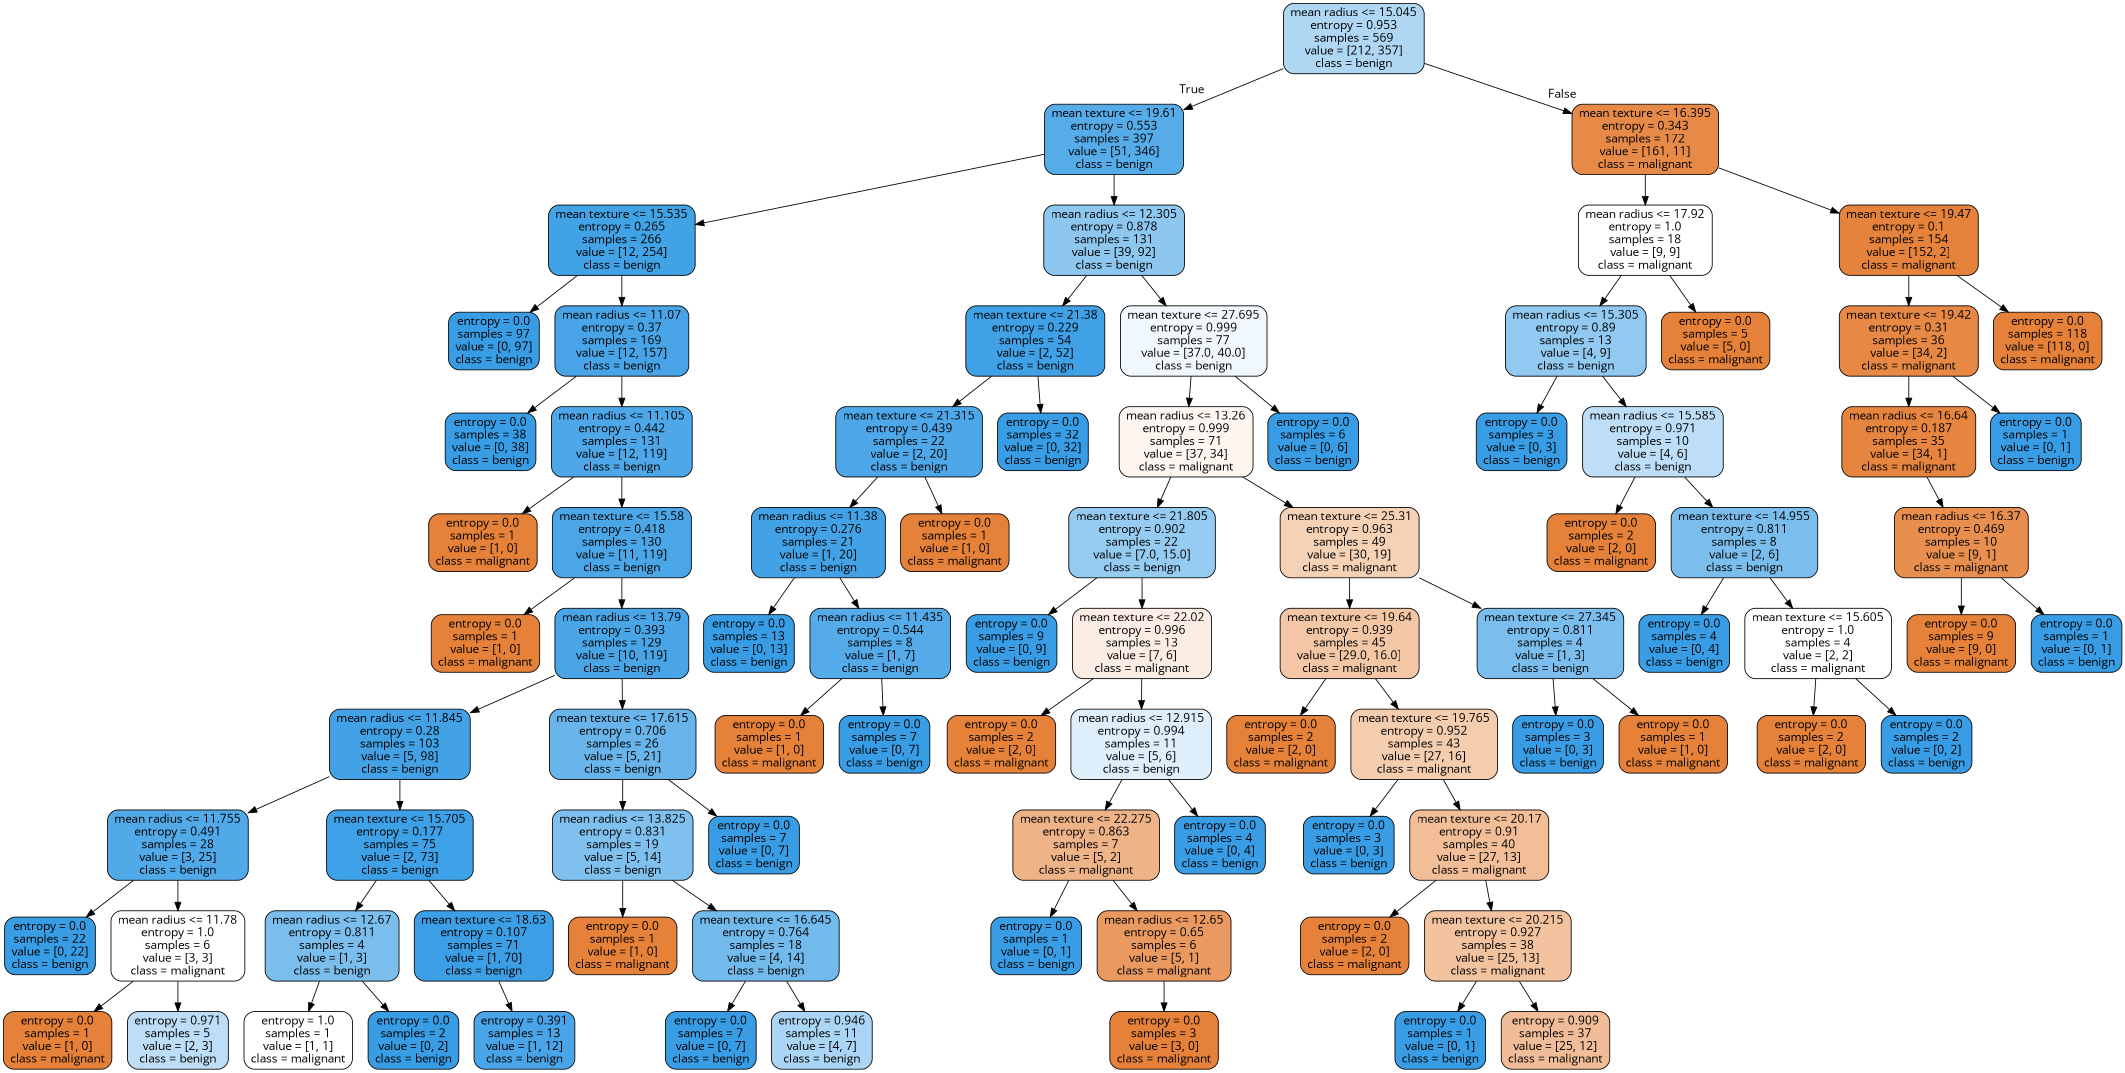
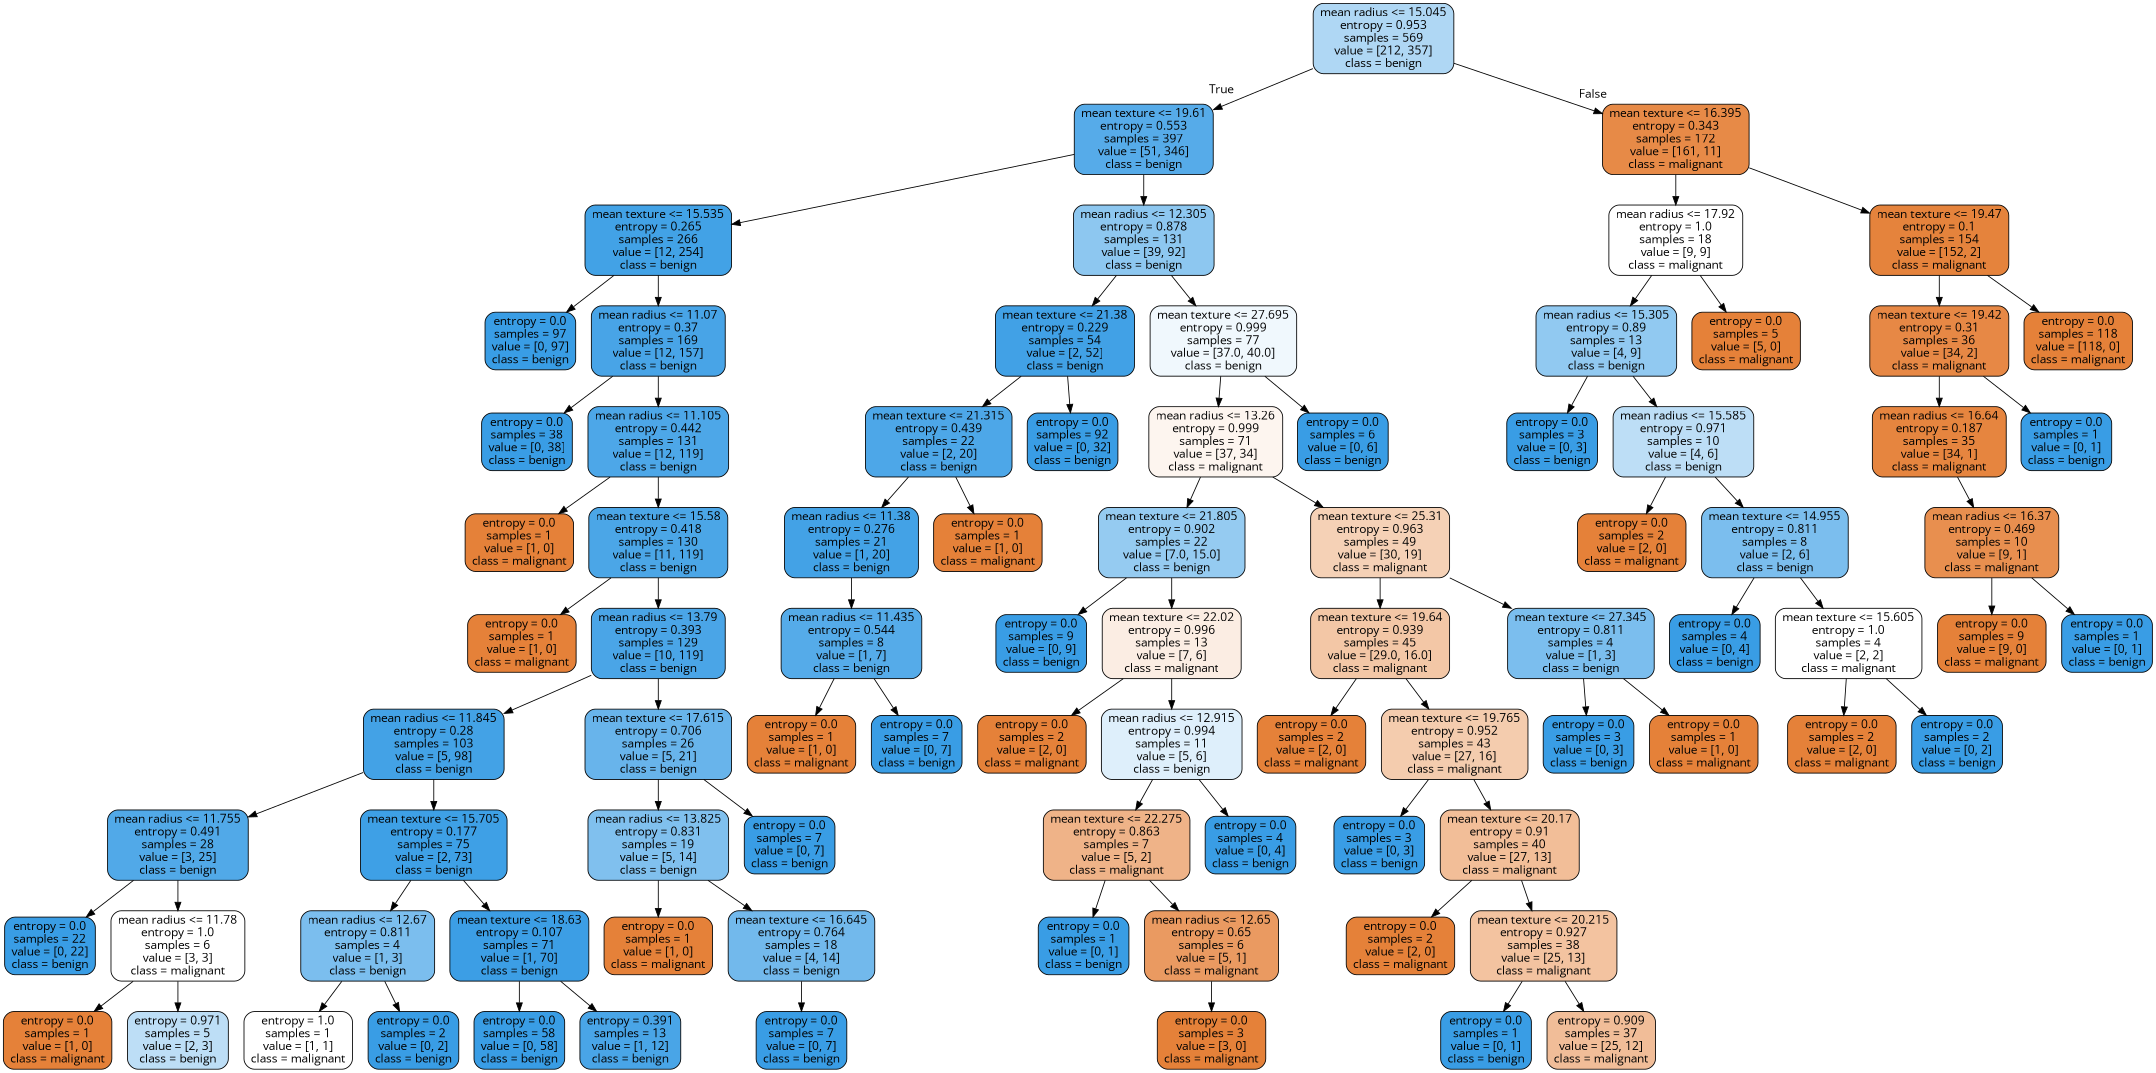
node "entropy = 0.0 samples = 32 value = [0, 32] class = benign": label "entropy = 0.0 samples = 32 value = [0, 32] class = benign" -> "entropy = 0.0 samples = 92 value = [0, 32] class = benign"
node "entropy = 0.0 samples = 13 value = [0, 13] class = benign": removed
node "entropy = 0.0 samples = 58 value = [0, 58] class = benign": added
node "entropy = 0.946 samples = 11 value = [4, 7] class = benign": removed
